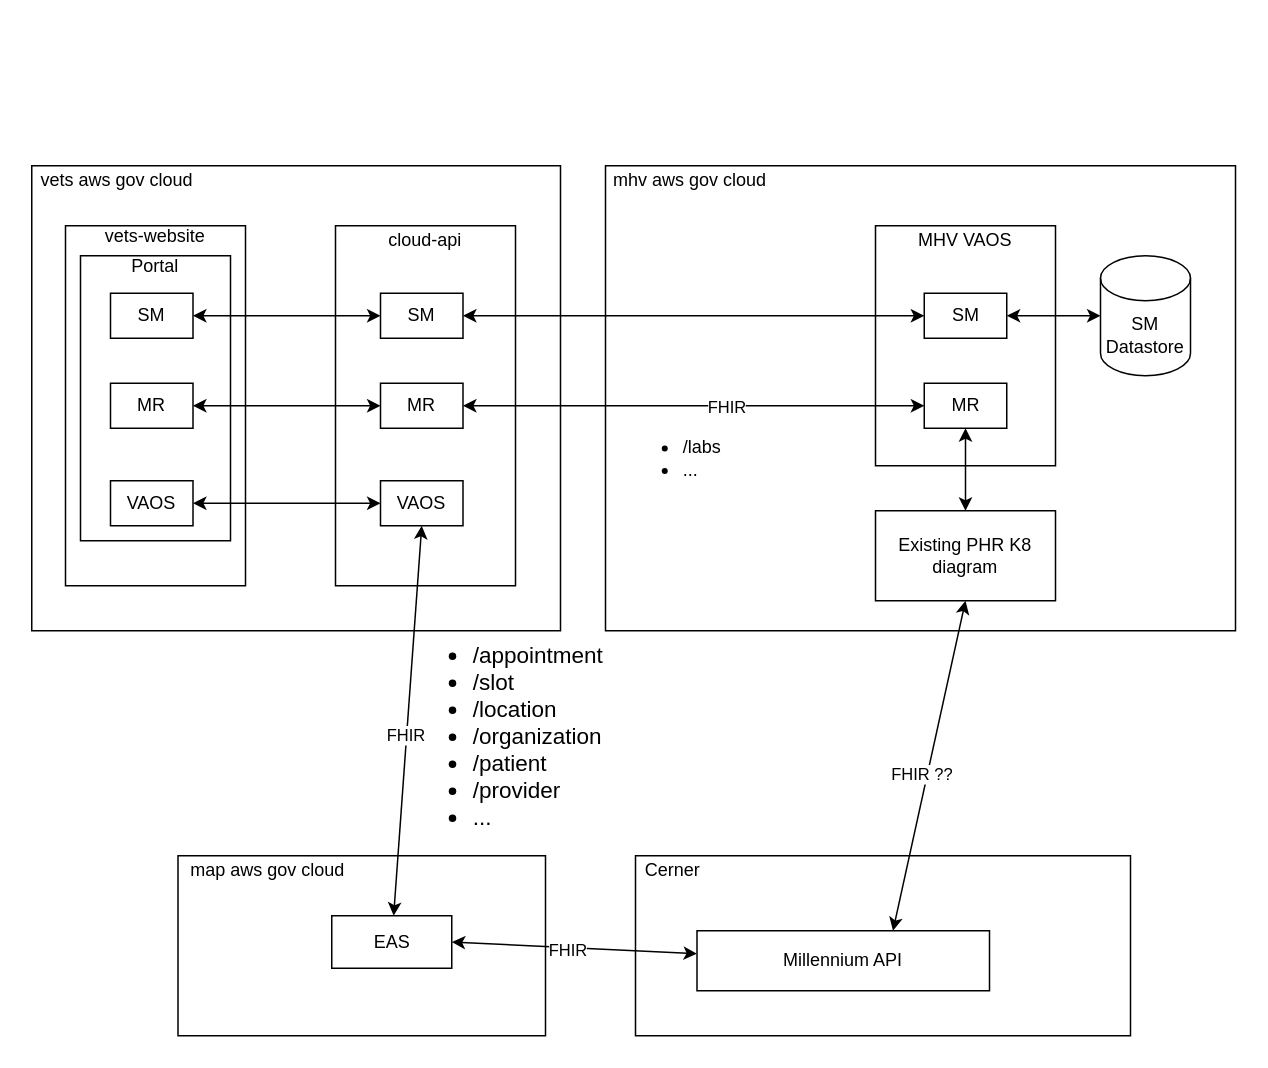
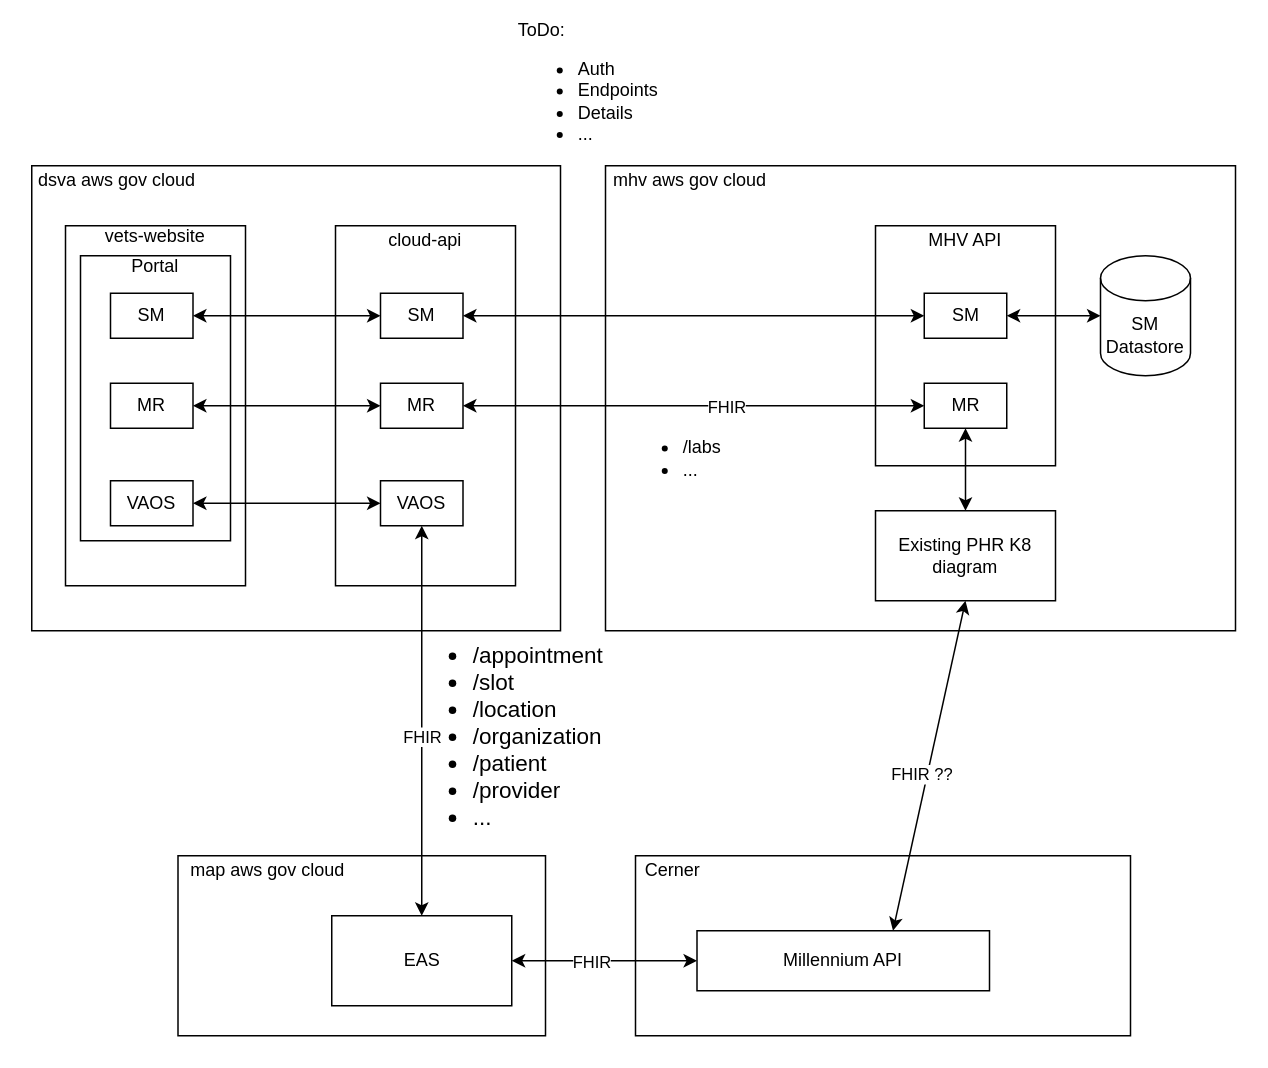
node "ToDo: Auth Endpoints Details ...": added
node "vets aws gov cloud": label "vets aws gov cloud" -> "dsva aws gov cloud"
node "MHV VAOS": label "MHV VAOS" -> "MHV API"
node "EAS": size 120x53 -> 180x90
